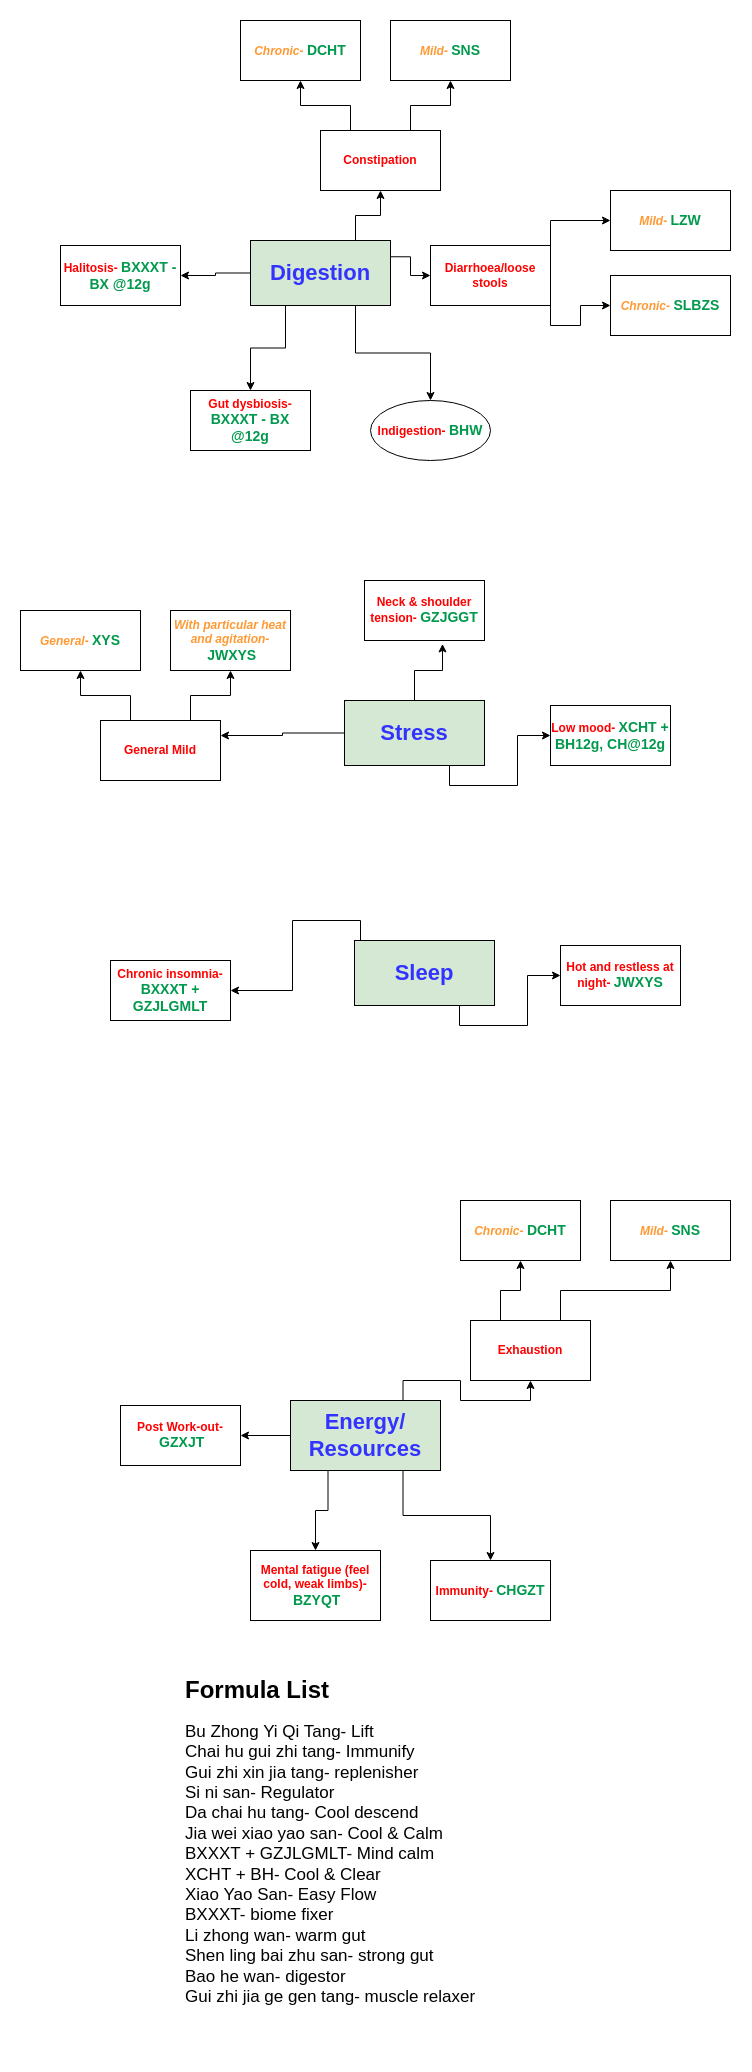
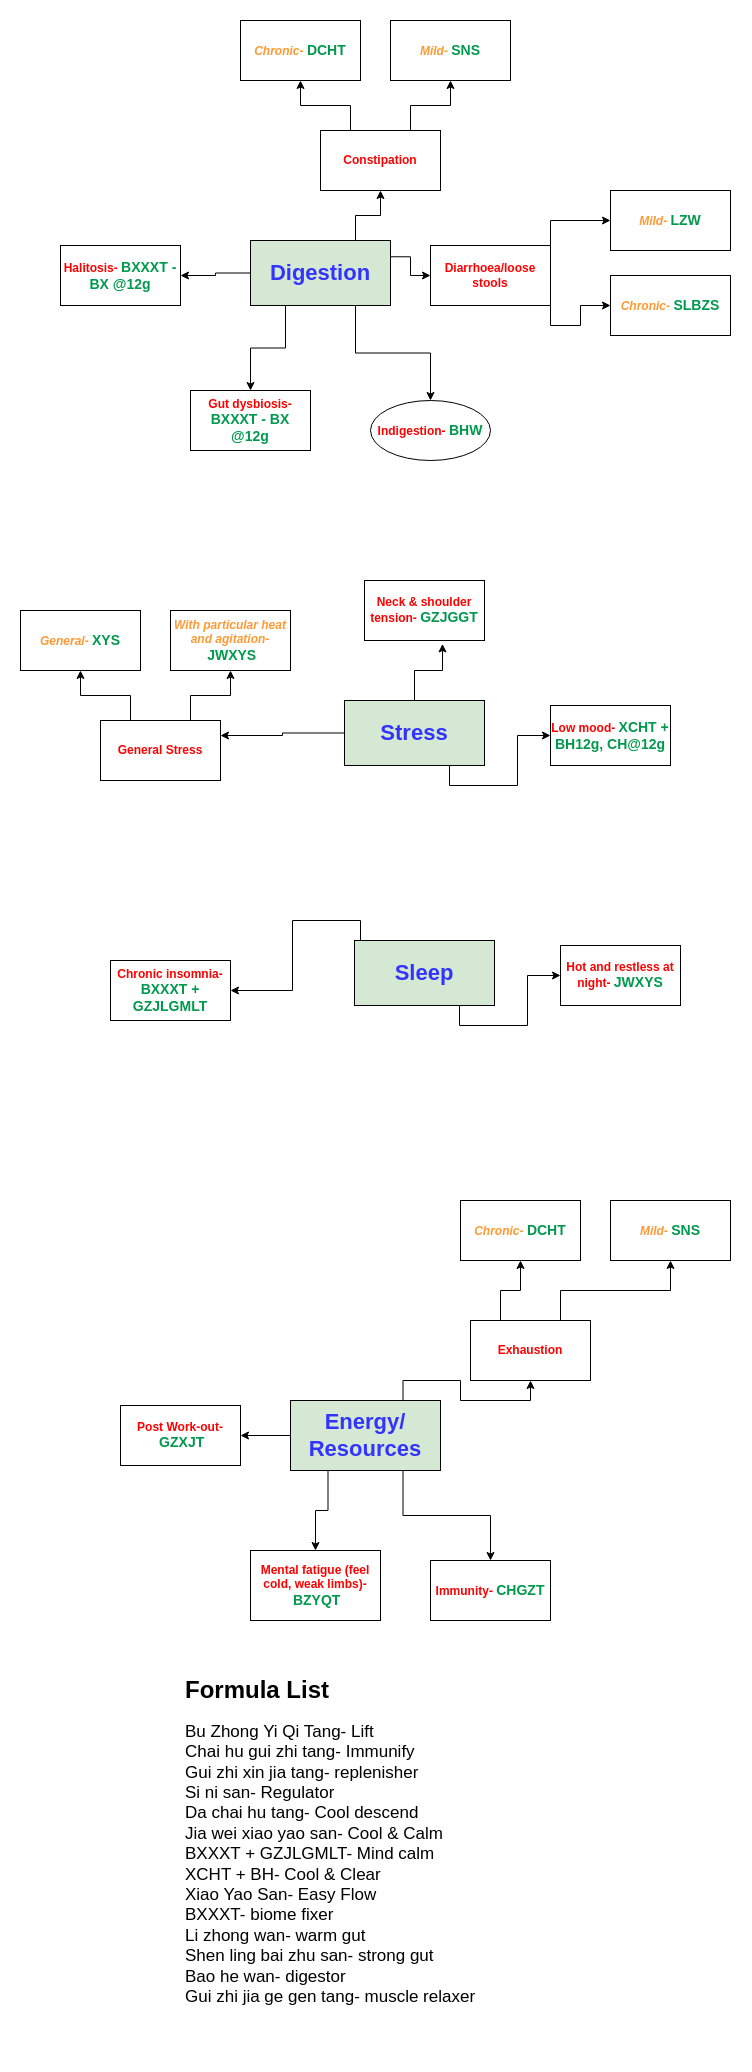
node "General Mild": label "General Mild" -> "General Stress"
